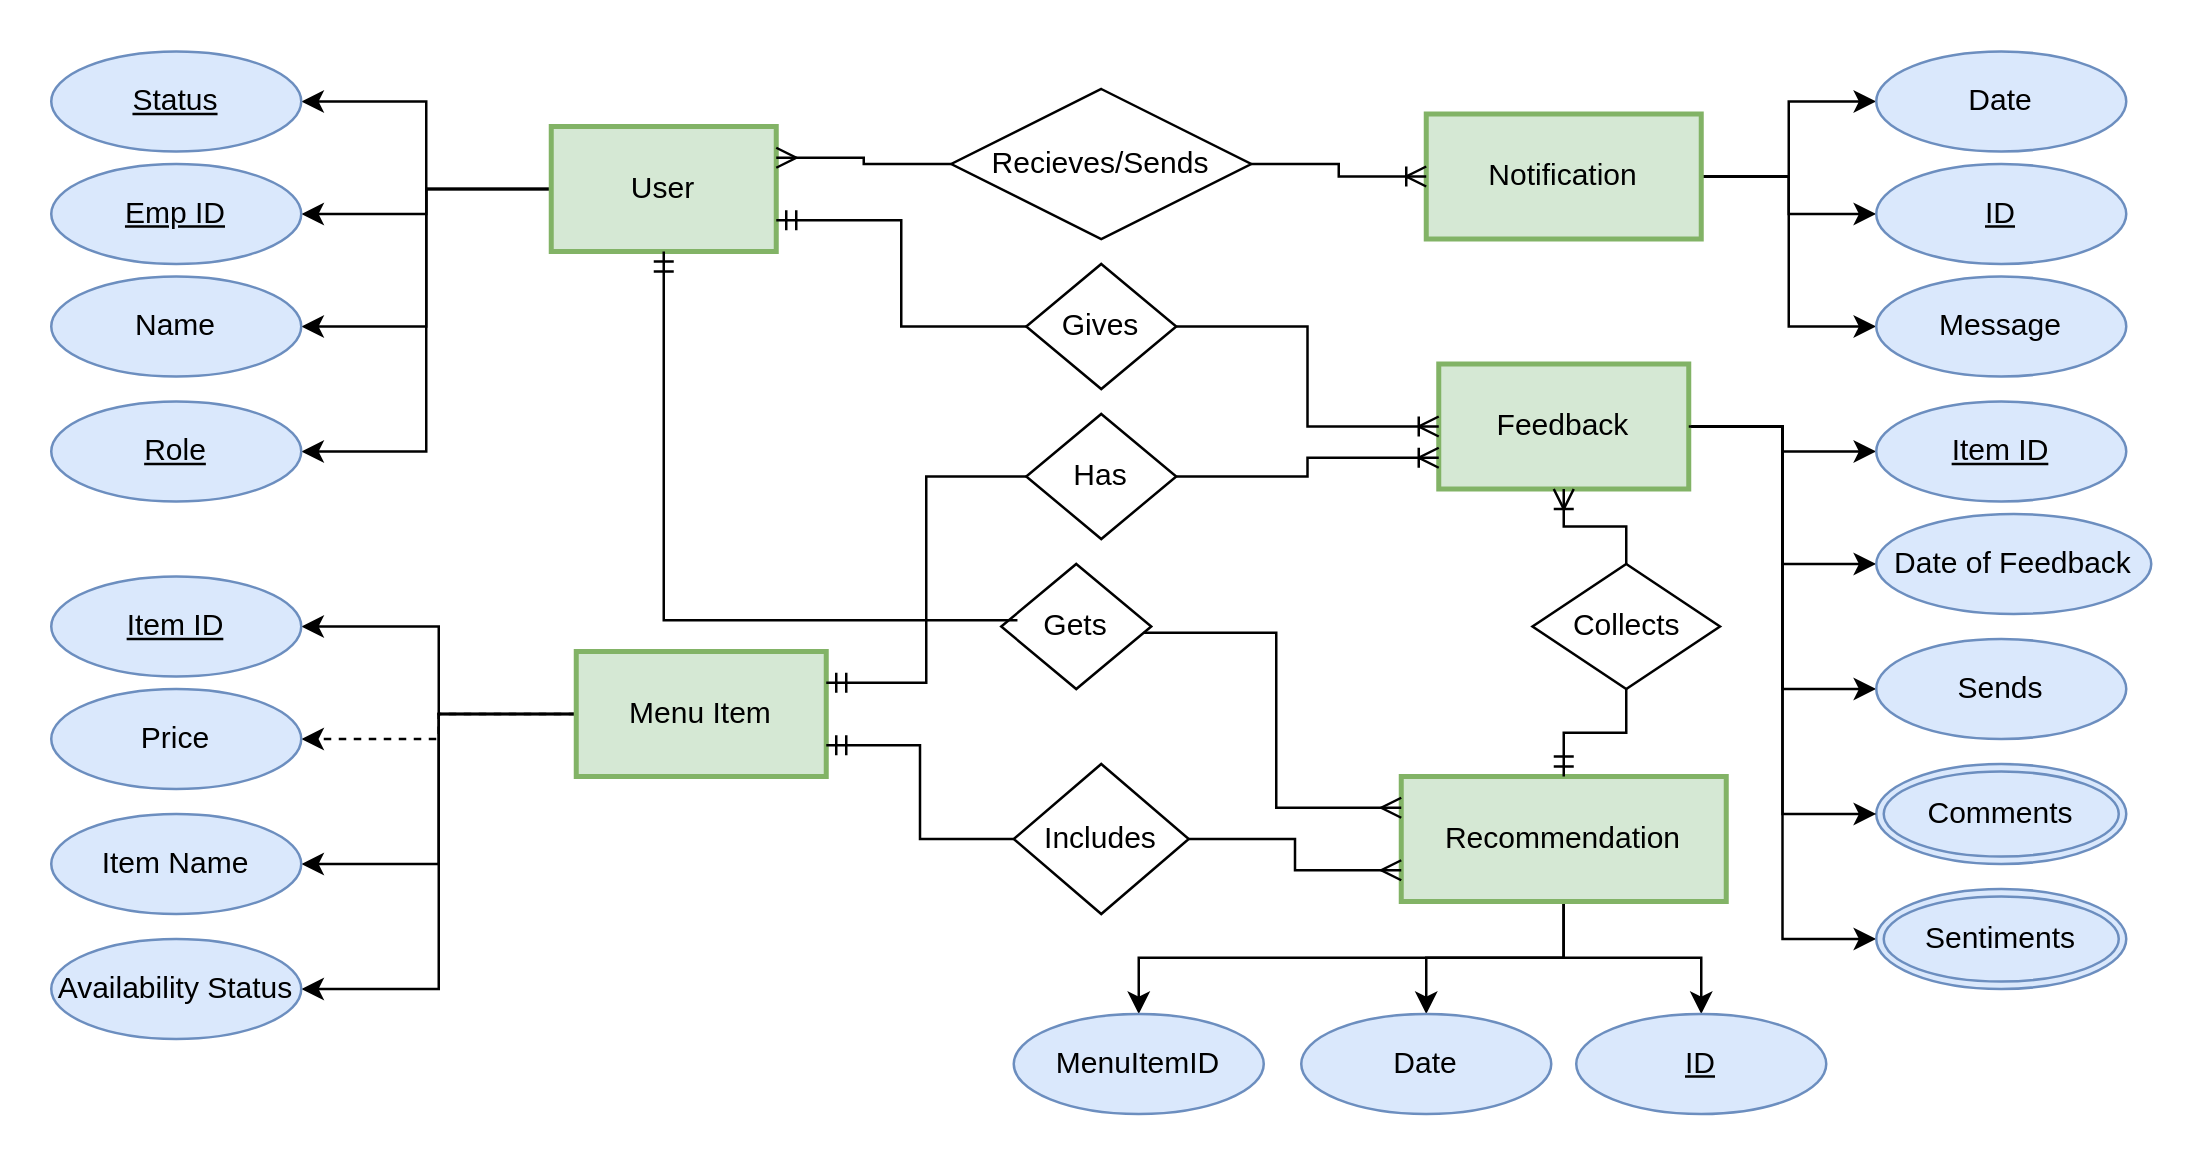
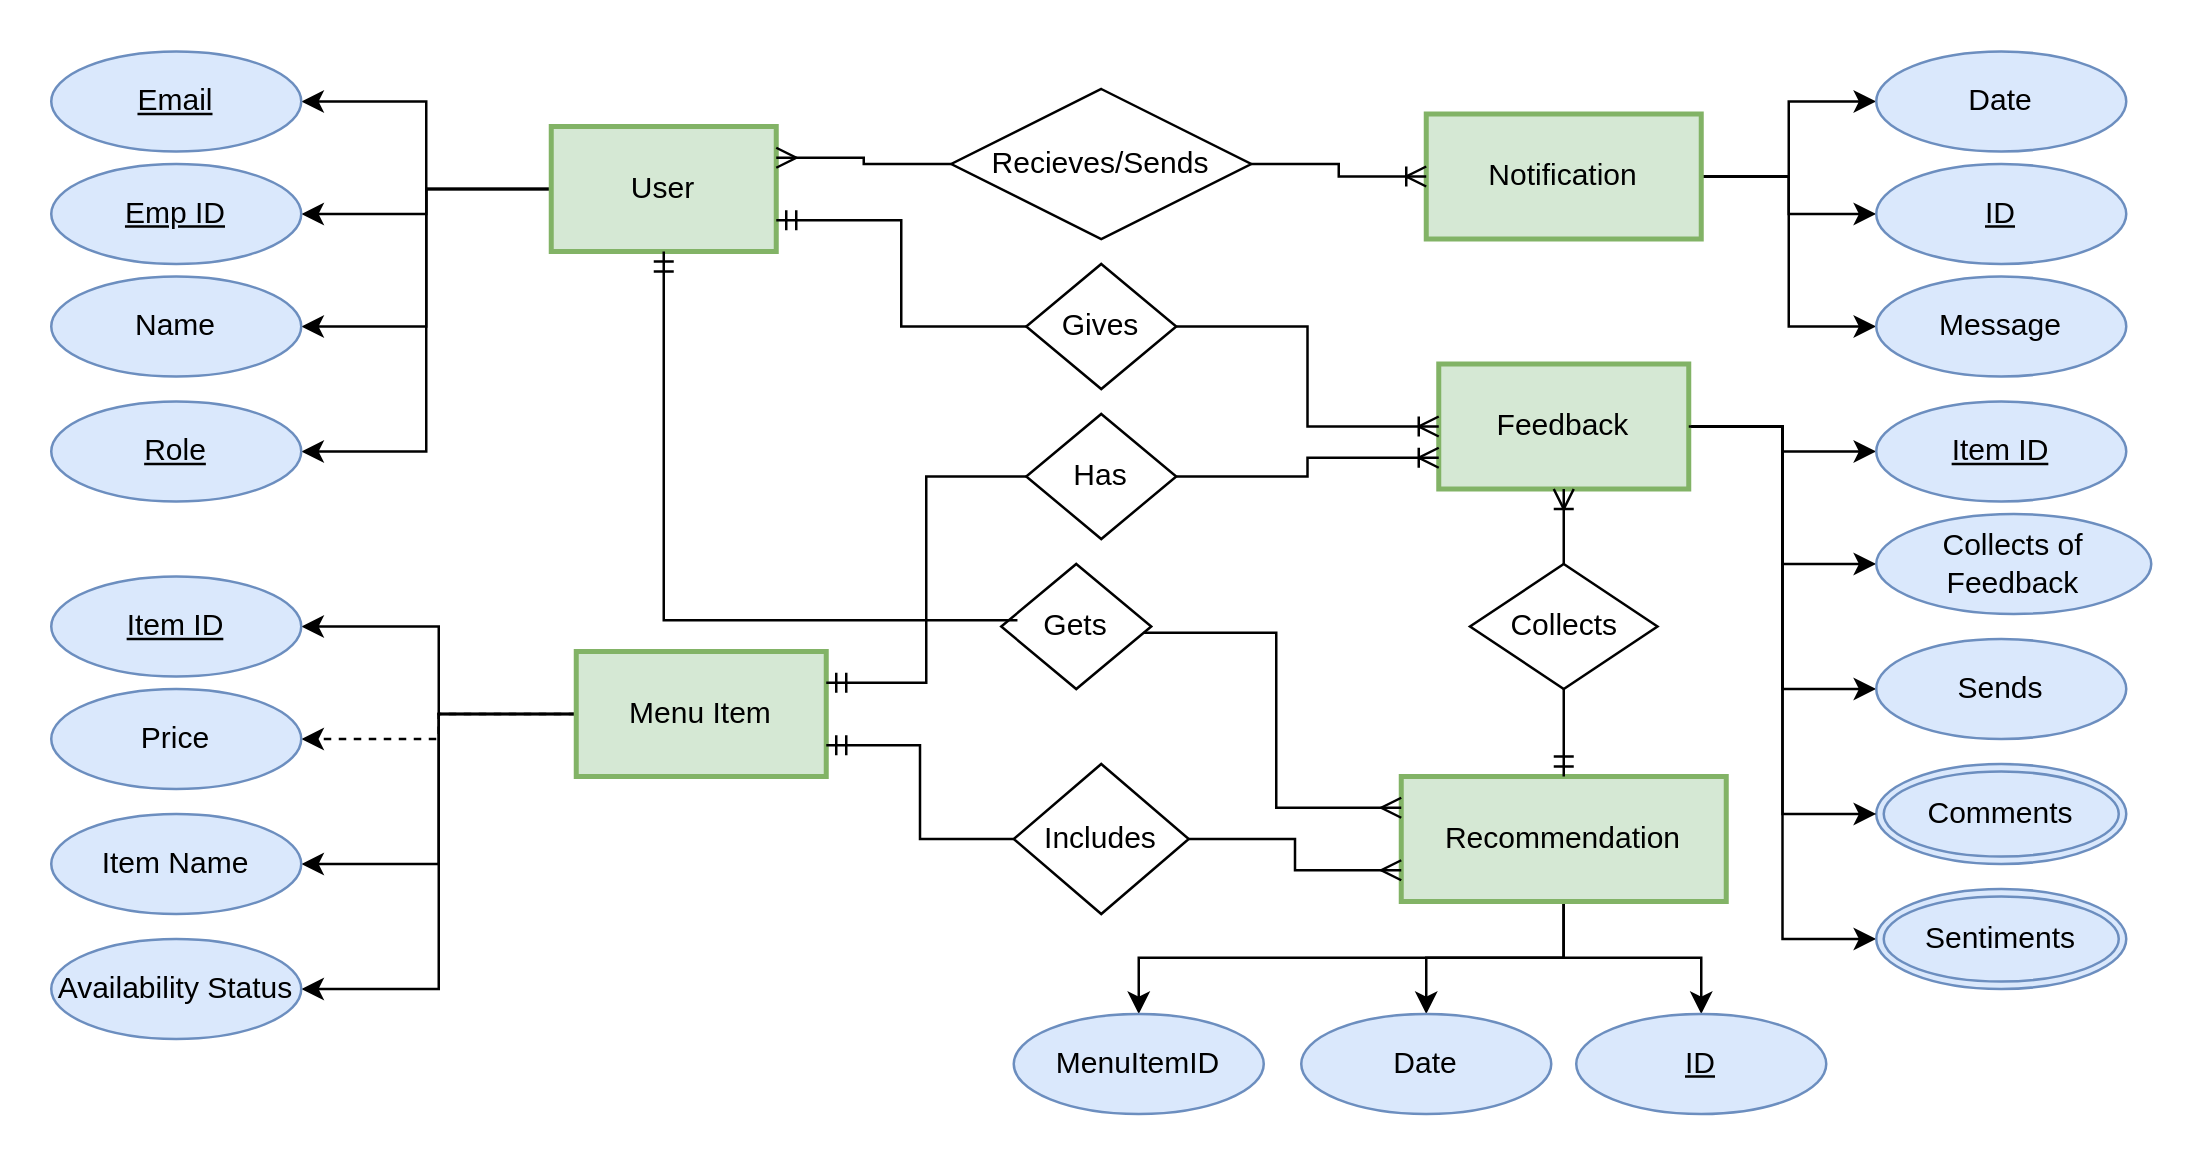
node "Status": label "Status" -> "Email"
node "Date of Feedback": label "Date of Feedback" -> "Collects of Feedback"
node "Collects": moved (1626, 626) -> (1564, 626)
